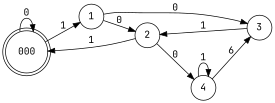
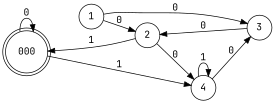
edge "3" -> "2": label "1" -> "0"
edge "000" -> "1": now "000" -> "4"
edge "4" -> "3": label "6" -> "0"
